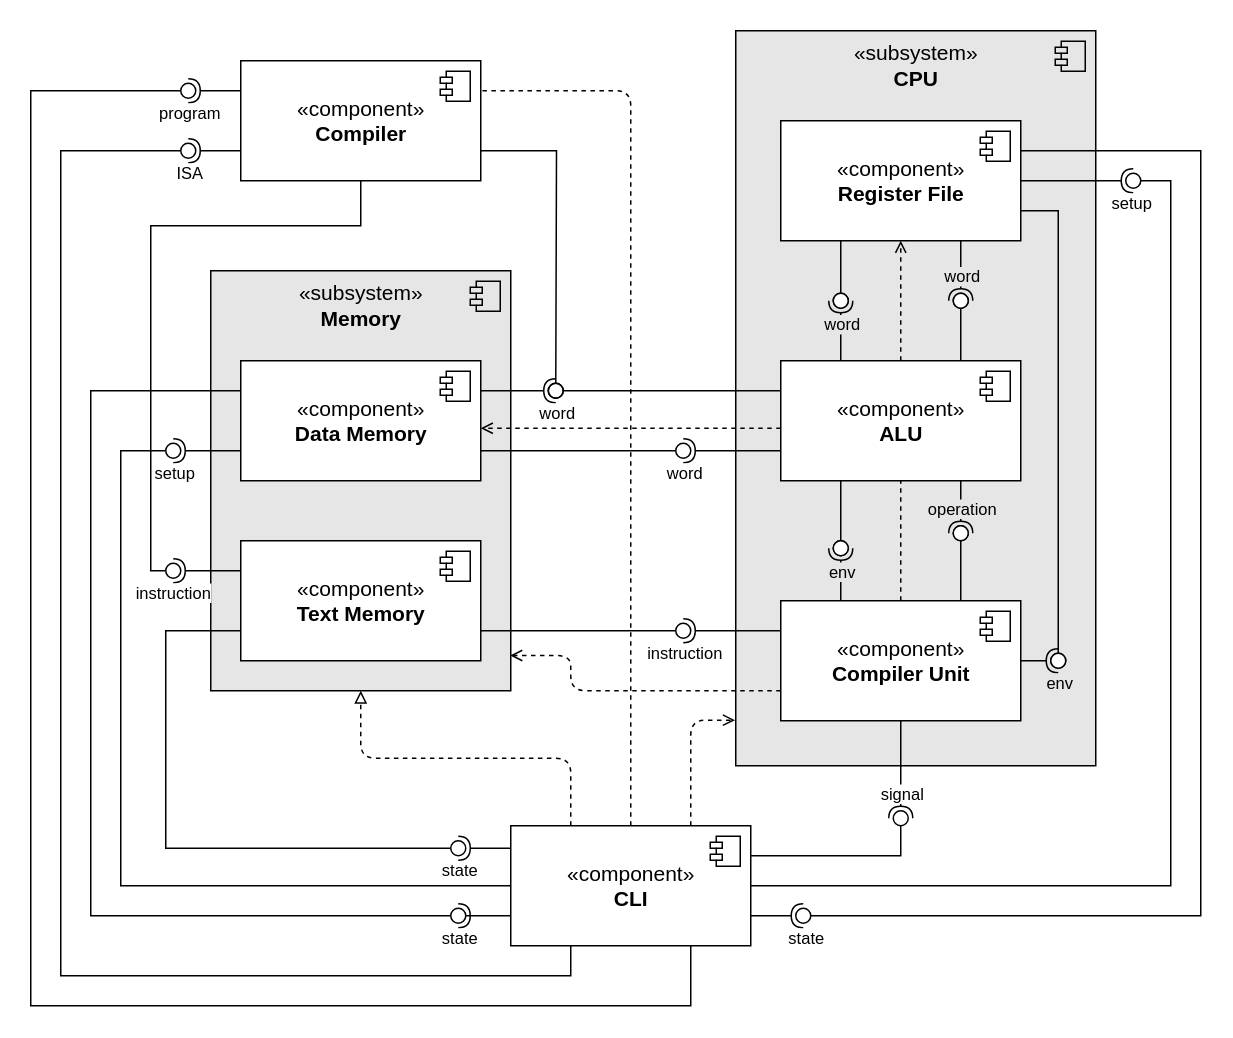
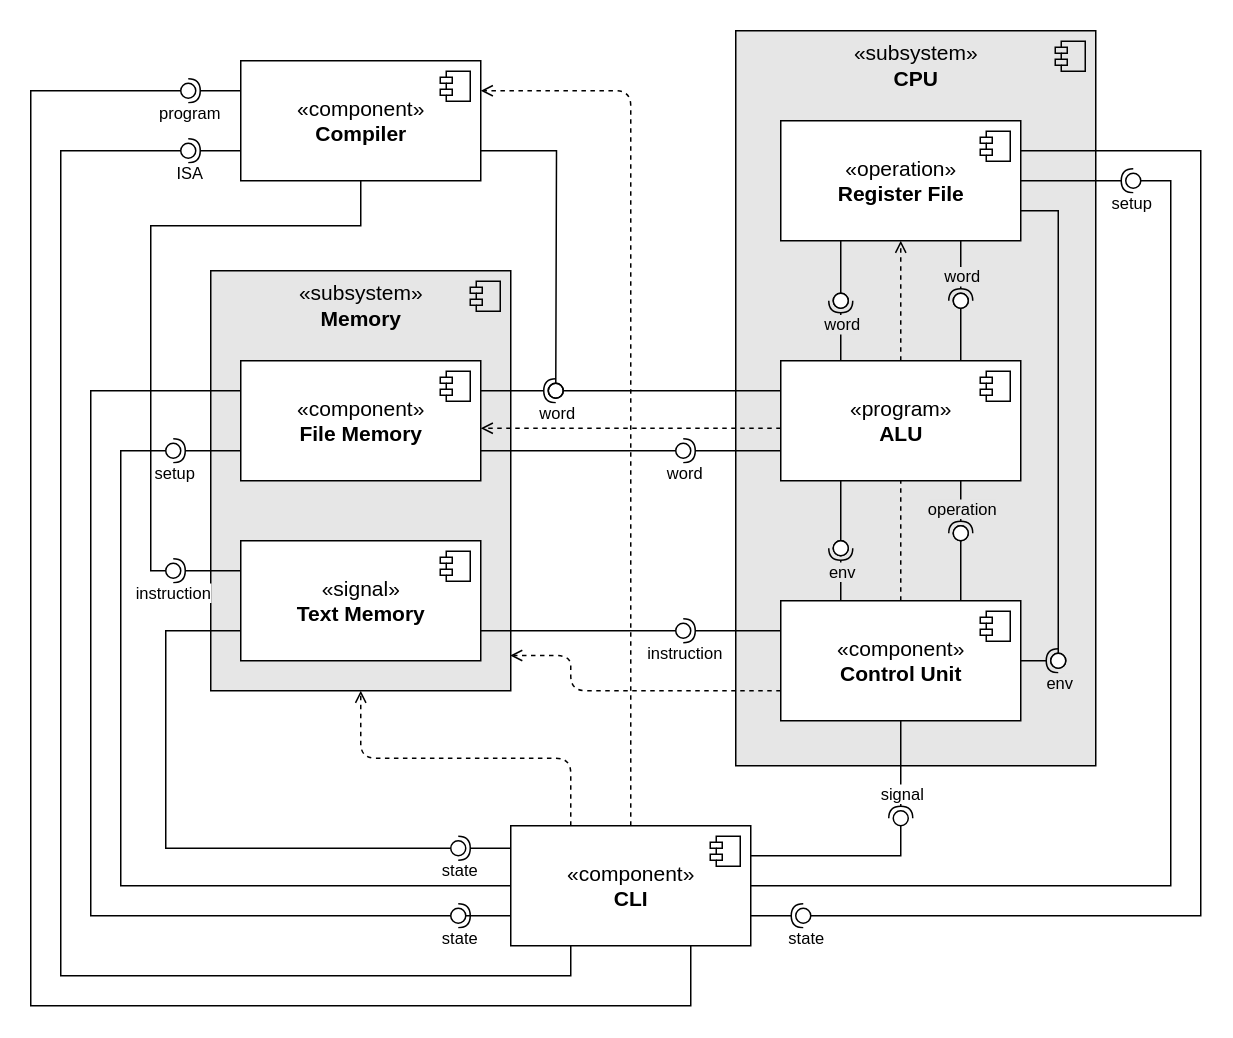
edge "«component»Compiler" -- "«component»CLI": arrowhead none -> open
node "«component»Register File": label "«component»Register File" -> "«operation»Register File"
node "«component»Data Memory": label "«component»Data Memory" -> "«component»File Memory"
node "«component»ALU": label "«component»ALU" -> "«program»ALU"
node "«component»Text Memory": label "«component»Text Memory" -> "«signal»Text Memory"
node "«component»Compiler Unit": label "«component»Compiler Unit" -> "«component»Control Unit"
edge "«component»CLI" -> "«subsystem»Memory": arrowhead block -> open
edge "«component»CLI" -> "«subsystem»CPU": removed
